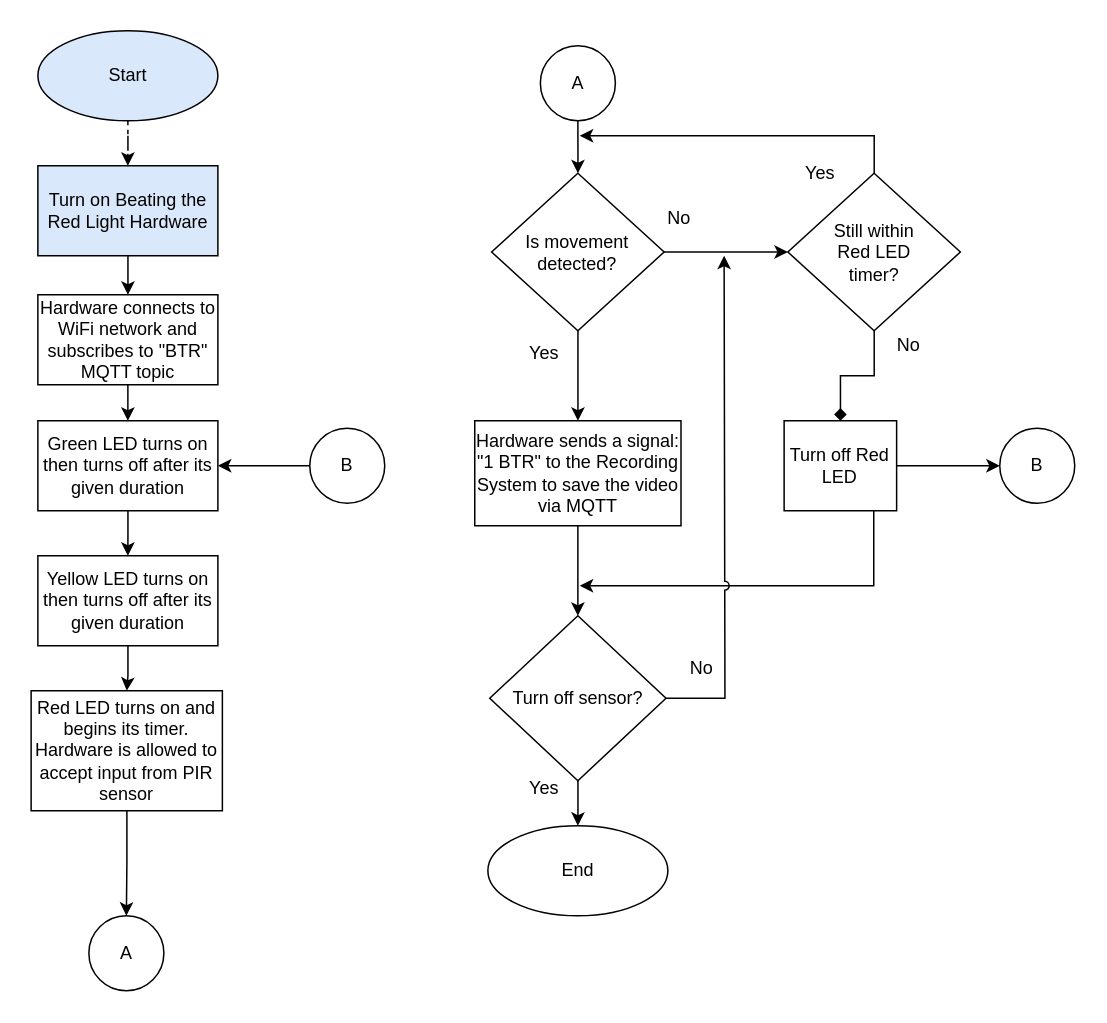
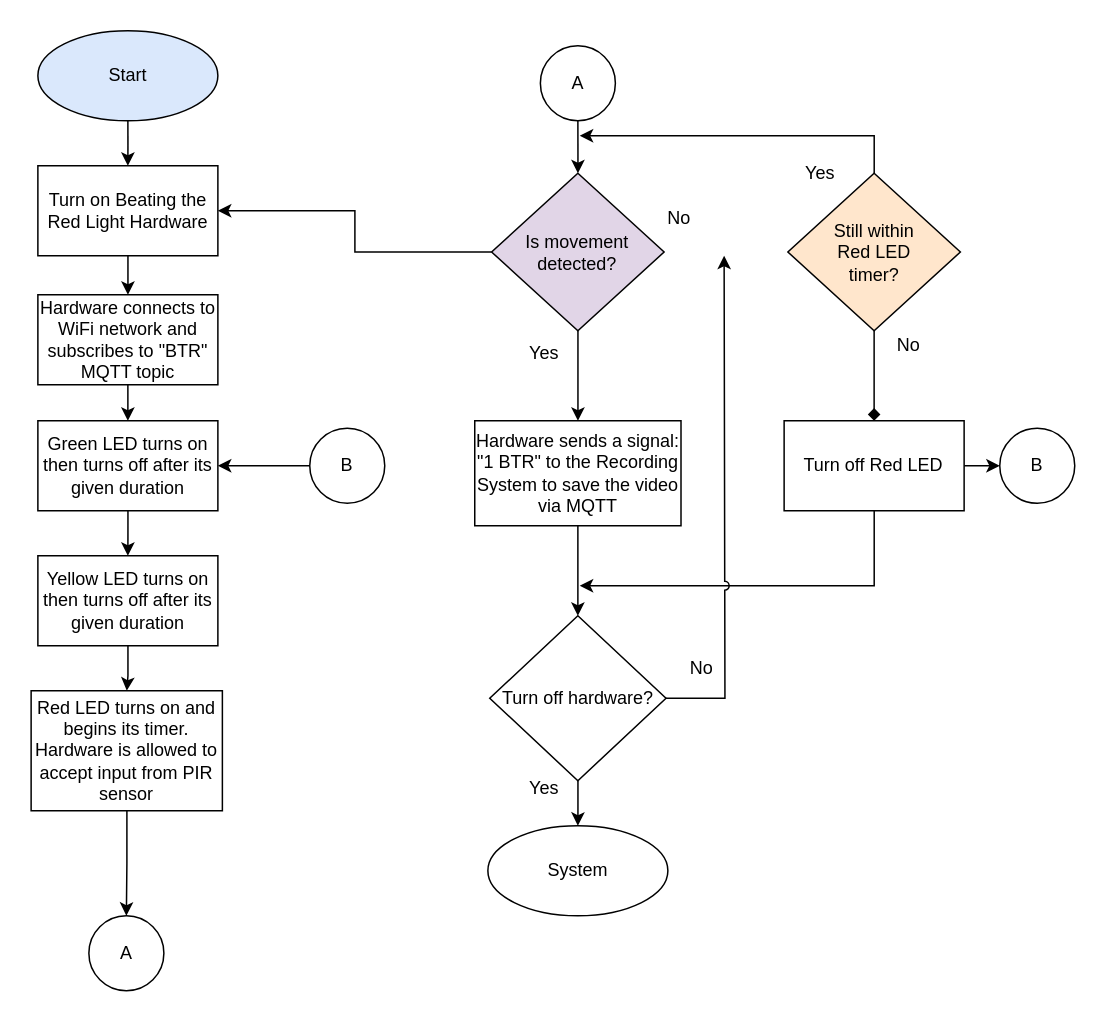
edge "Start" -> "Turn on Beating the Red Light Hardware": style dashed -> solid
node "Turn on Beating the Red Light Hardware": fillcolor #dae8fc -> #ffffff
node "Is movement detected?": fillcolor #ffffff -> #e1d5e7
edge "Is movement detected?" -> "Still within Red LED timer?": now "Is movement detected?" -> "Turn on Beating the Red Light Hardware"
node "Still within Red LED timer?": fillcolor #ffffff -> #ffe6cc
node "Turn off Red LED": size 113x90 -> 180x90
node "Turn off sensor?": label "Turn off sensor?" -> "Turn off hardware?"
node "End": label "End" -> "System"
